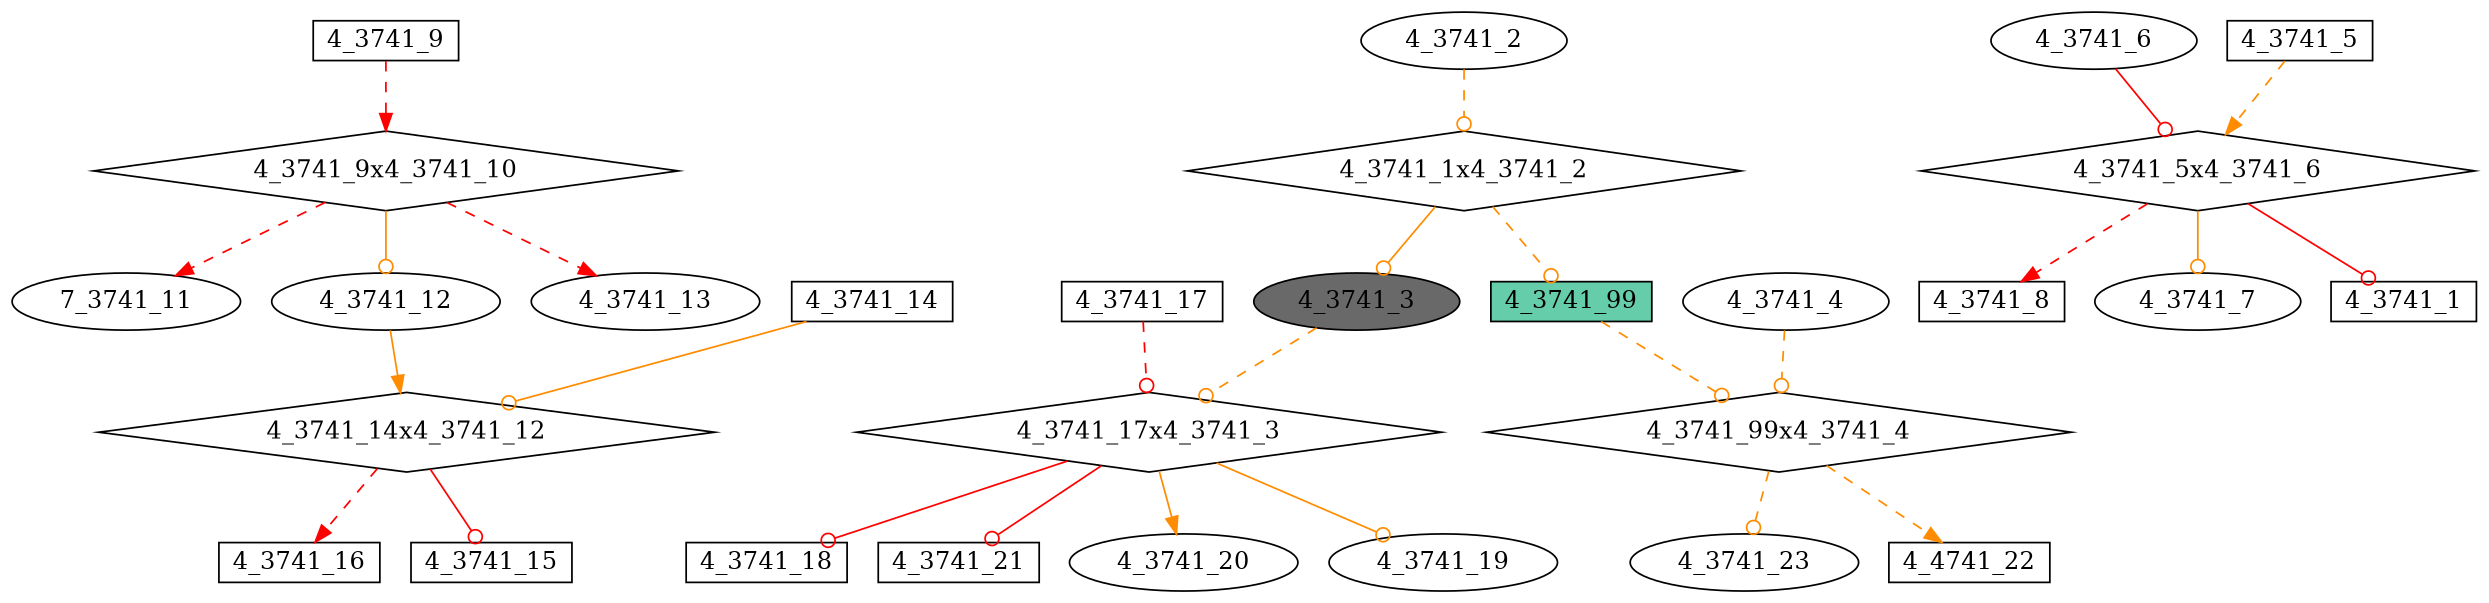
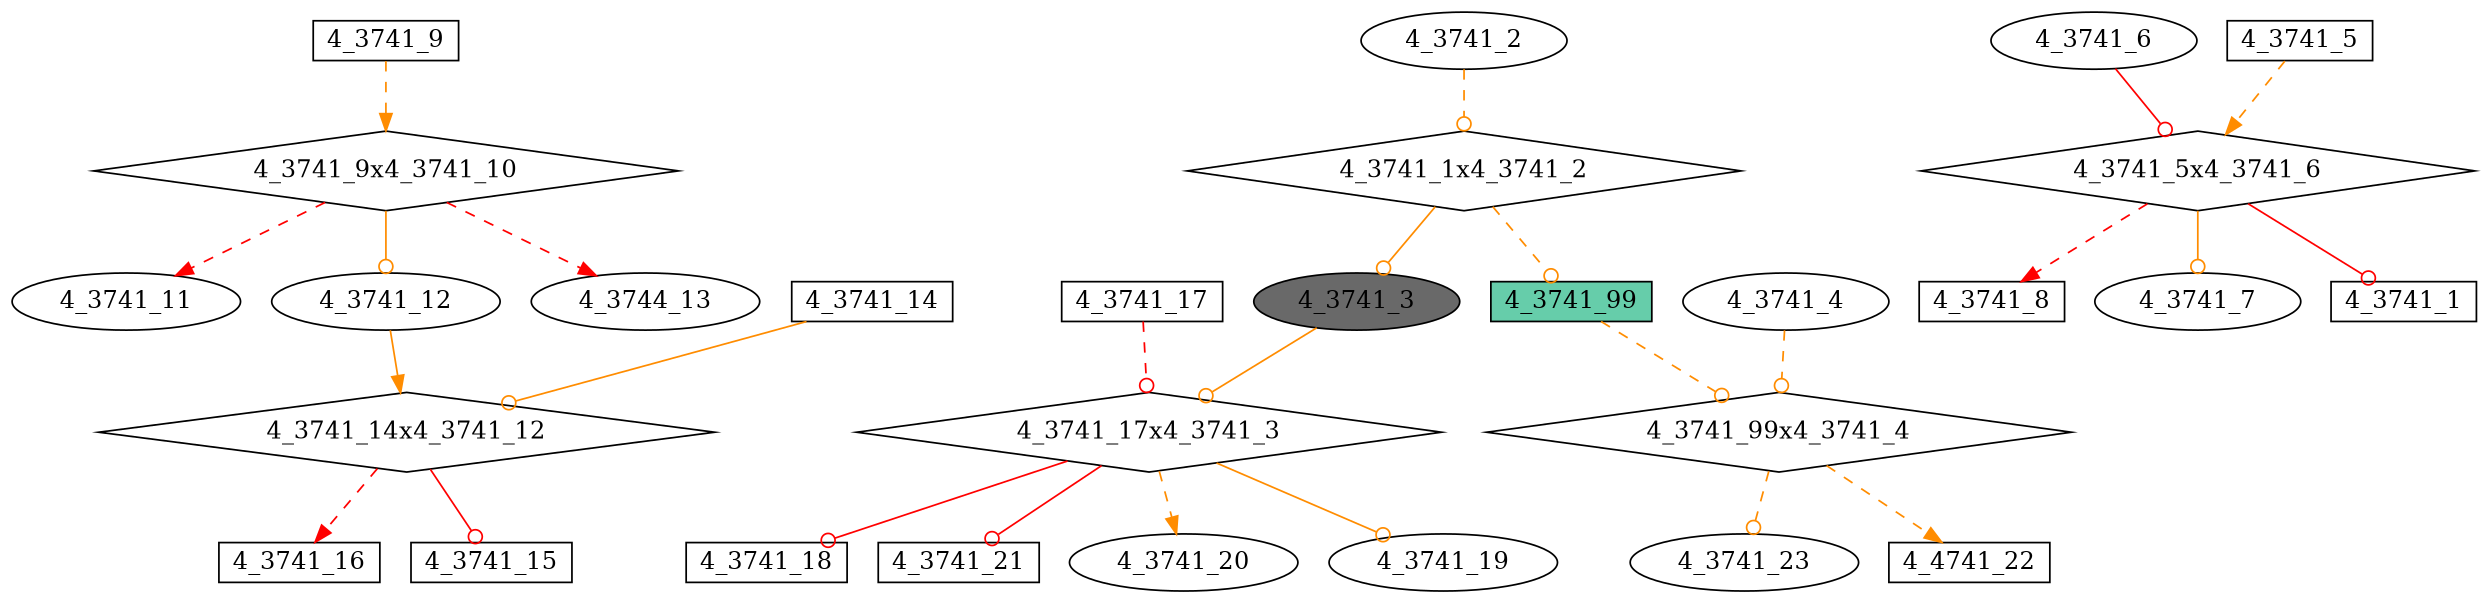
edge "4_3741_9" -> "4_3741_9x4_3741_10": color red -> darkorange
node "7_3741_11": label "7_3741_11" -> "4_3741_11"
node "4_3741_13": label "4_3741_13" -> "4_3744_13"
edge "4_3741_3" -> "4_3741_17x4_3741_3": style dashed -> solid
edge "4_3741_17x4_3741_3" -> "4_3741_20": style solid -> dashed
